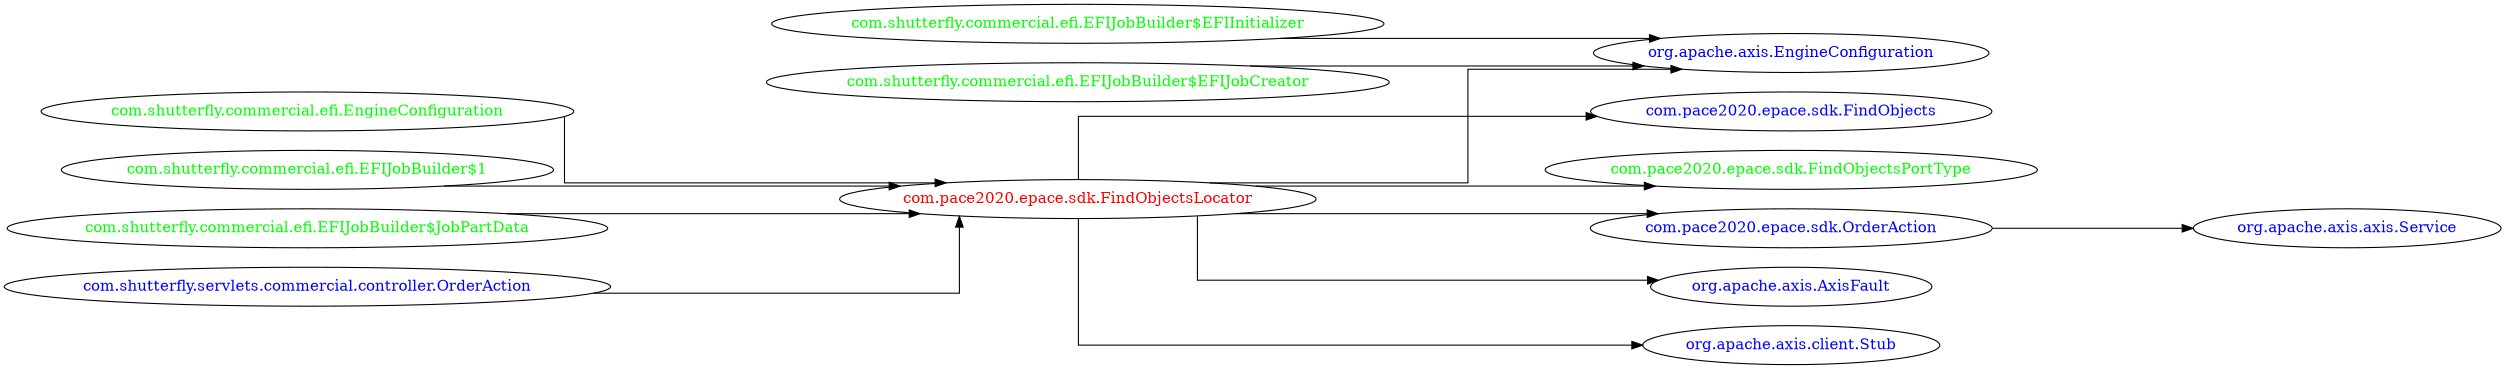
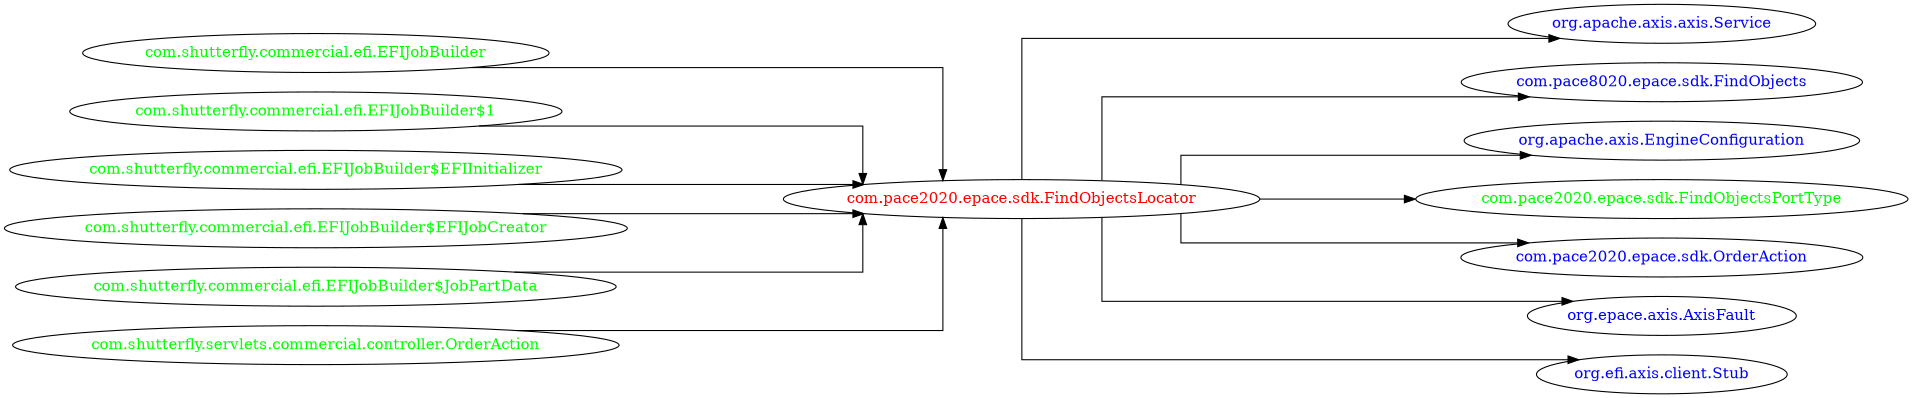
edge "com.shutterfly.commercial.efi.EFIJobBuilder$EFIInitializer" -> "org.apache.axis.EngineConfiguration": now "com.shutterfly.commercial.efi.EFIJobBuilder$EFIInitializer" -> "com.pace2020.epace.sdk.FindObjectsLocator"
edge "com.shutterfly.commercial.efi.EFIJobBuilder$EFIJobCreator" -> "org.apache.axis.EngineConfiguration": now "com.shutterfly.commercial.efi.EFIJobBuilder$EFIJobCreator" -> "com.pace2020.epace.sdk.FindObjectsLocator"
node "com.shutterfly.commercial.efi.EngineConfiguration": label "com.shutterfly.commercial.efi.EngineConfiguration" -> "com.shutterfly.commercial.efi.EFIJobBuilder"
node "com.pace2020.epace.sdk.FindObjects": label "com.pace2020.epace.sdk.FindObjects" -> "com.pace8020.epace.sdk.FindObjects"
edge "com.pace2020.epace.sdk.OrderAction" -> "org.apache.axis.axis.Service": now "com.pace2020.epace.sdk.FindObjectsLocator" -> "org.apache.axis.axis.Service"
node "com.shutterfly.servlets.commercial.controller.OrderAction": fontcolor blue -> green
node "org.apache.axis.AxisFault": label "org.apache.axis.AxisFault" -> "org.epace.axis.AxisFault"
node "org.apache.axis.client.Stub": label "org.apache.axis.client.Stub" -> "org.efi.axis.client.Stub"
